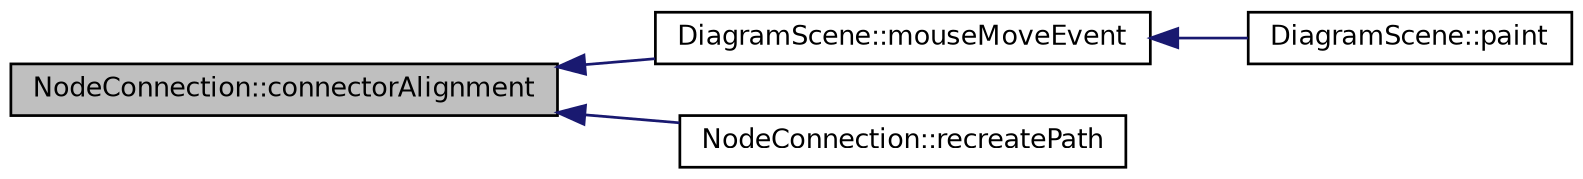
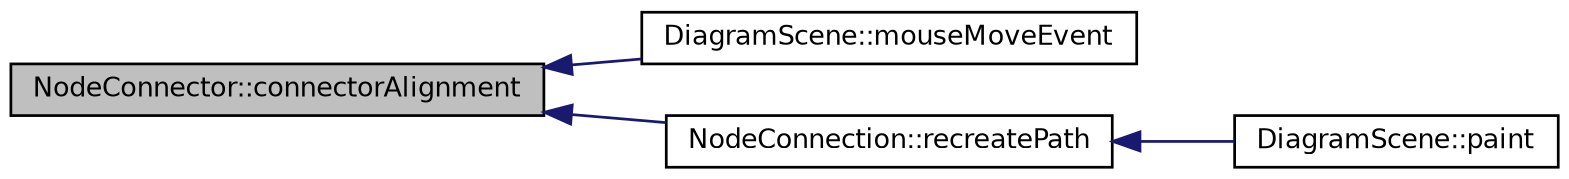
edge "DiagramScene::paint" -> "DiagramScene::mouseMoveEvent": now "DiagramScene::paint" -> "NodeConnection::recreatePath"
node "NodeConnection::connectorAlignment": label "NodeConnection::connectorAlignment" -> "NodeConnector::connectorAlignment"
